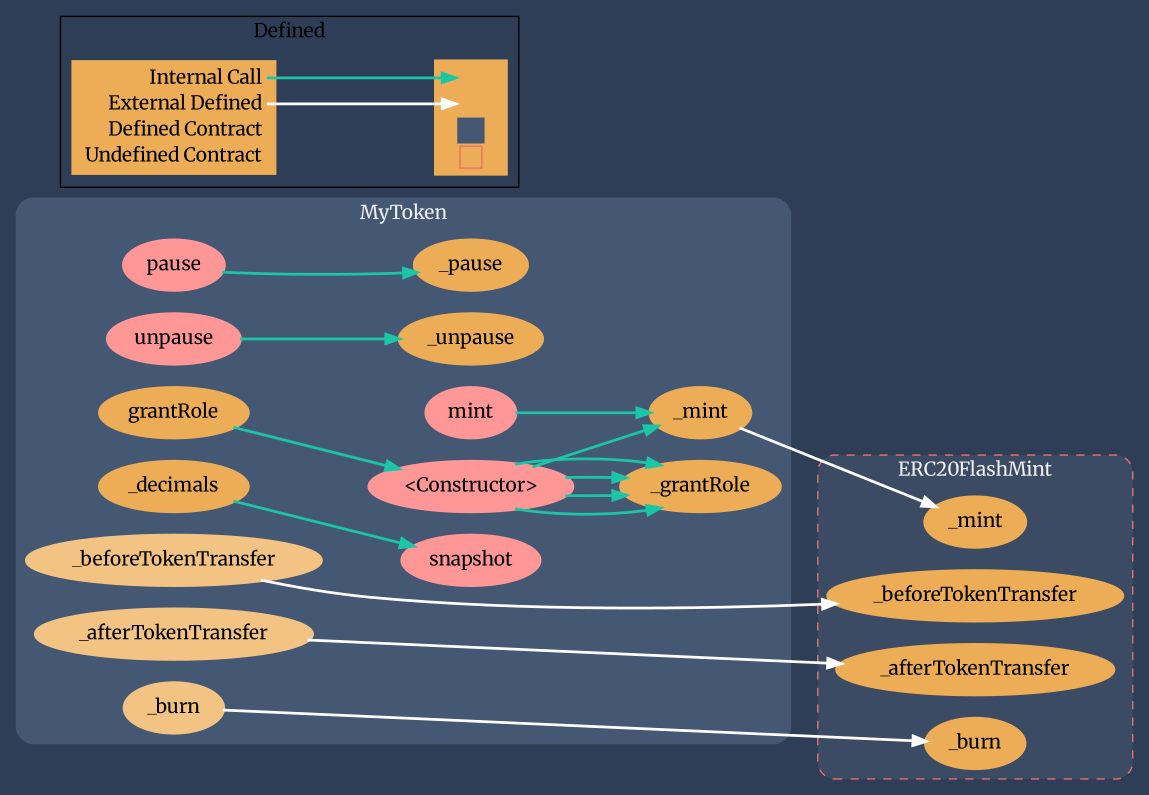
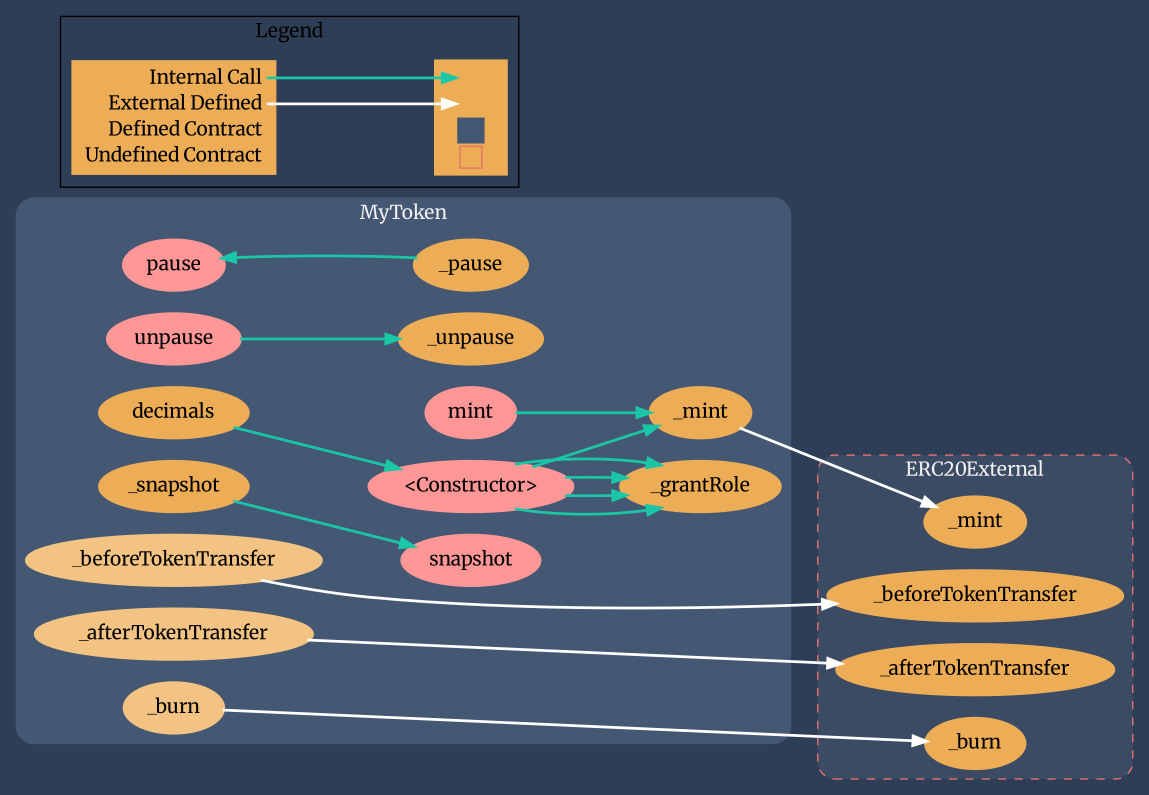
cluster "Defined": label "Defined" -> "Legend"
edge "pause" -> "_pause": reversed
node "grantRole": label "grantRole" -> "decimals"
cluster "ERC20FlashMint": label "ERC20FlashMint" -> "ERC20External"
node "_decimals": label "_decimals" -> "_snapshot"
